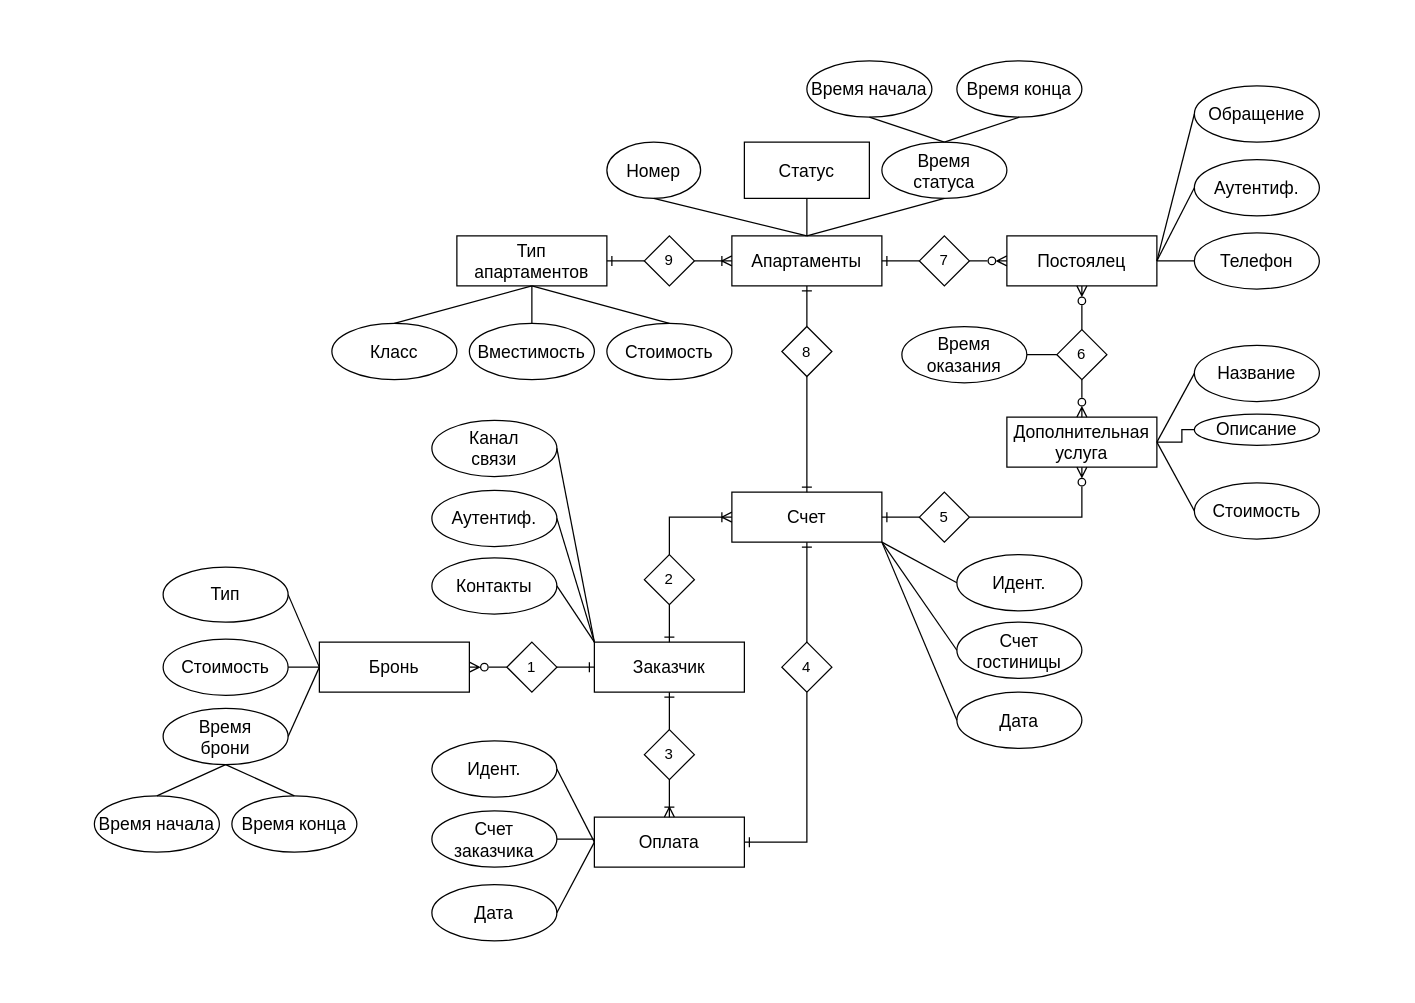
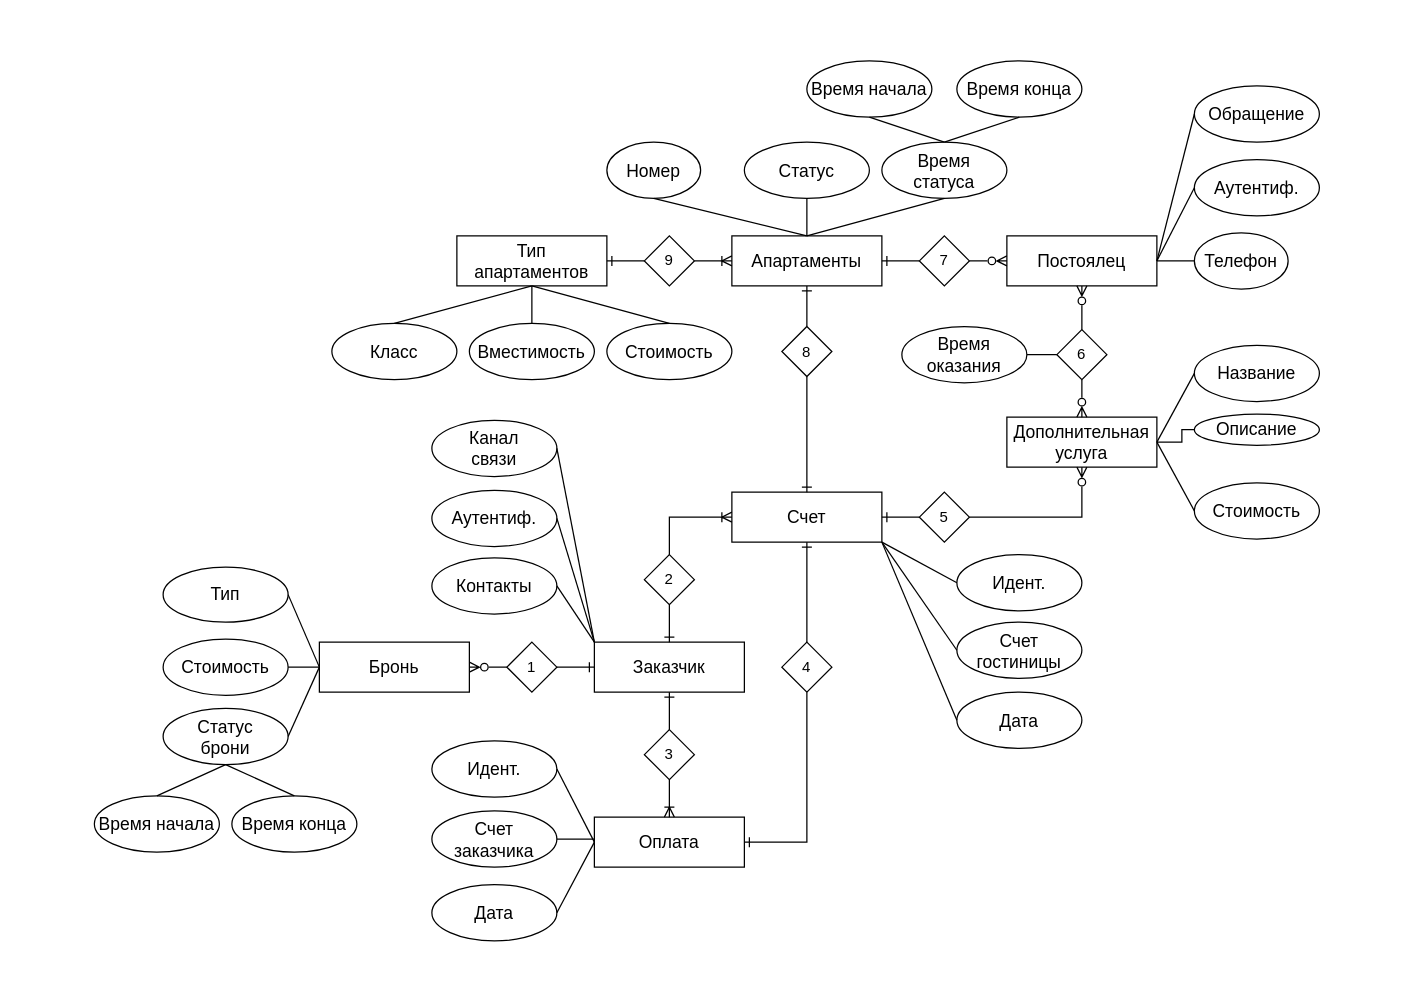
node "Статус": shape rectangle -> ellipse
node "Телефон": size 125x56 -> 94x56
node "Время брони": label "Время брони" -> "Статус брони"
